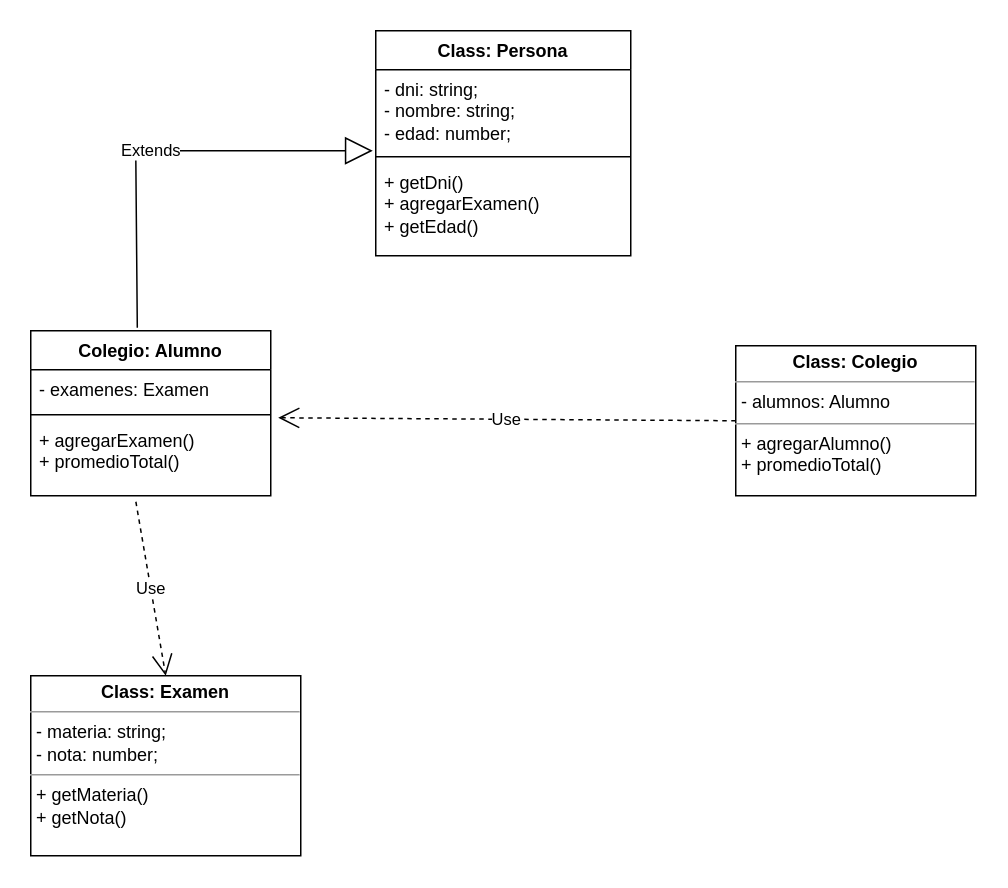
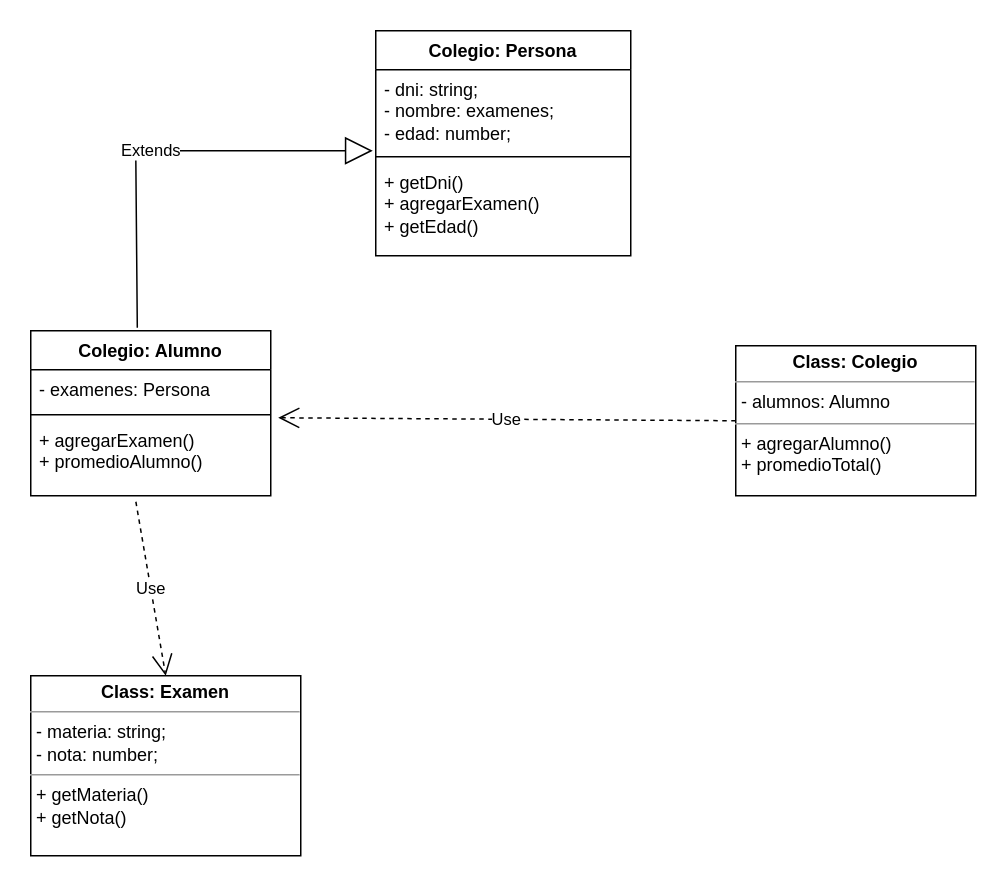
node "Class: Persona": label "Class: Persona" -> "Colegio: Persona"
node "- dni: string; - nombre: string; - edad: number;": label "- dni: string; - nombre: string; - edad: number;" -> "- dni: string; - nombre: examenes; - edad: number;"
node "- examenes: Examen": label "- examenes: Examen" -> "- examenes: Persona"
node "+ agregarExamen() + promedioTotal()": label "+ agregarExamen() + promedioTotal()" -> "+ agregarExamen() + promedioAlumno()"
